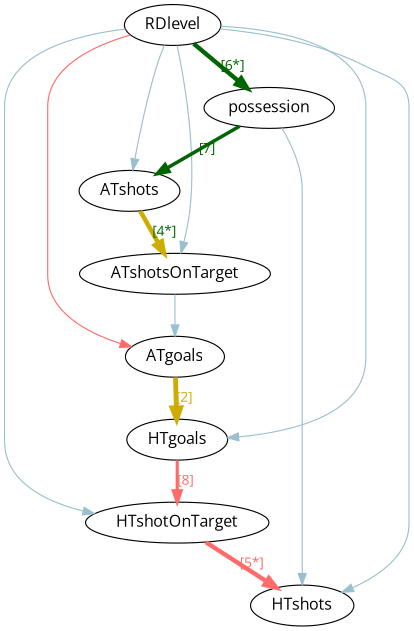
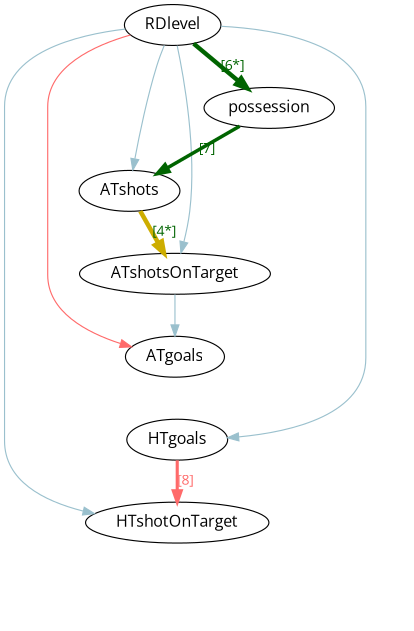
edge "ATgoals" -> "HTgoals": removed, label "[2]"
node "HTshots": removed
